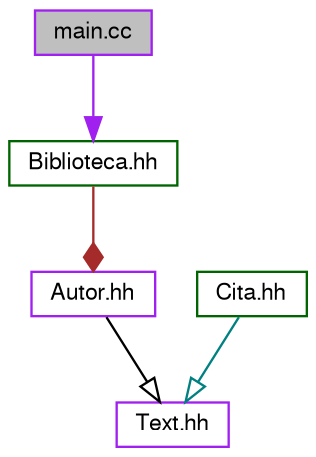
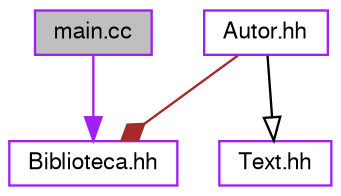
node "Biblioteca.hh": color darkgreen -> purple
edge "Biblioteca.hh" -> "Autor.hh": reversed
node "Cita.hh": removed
